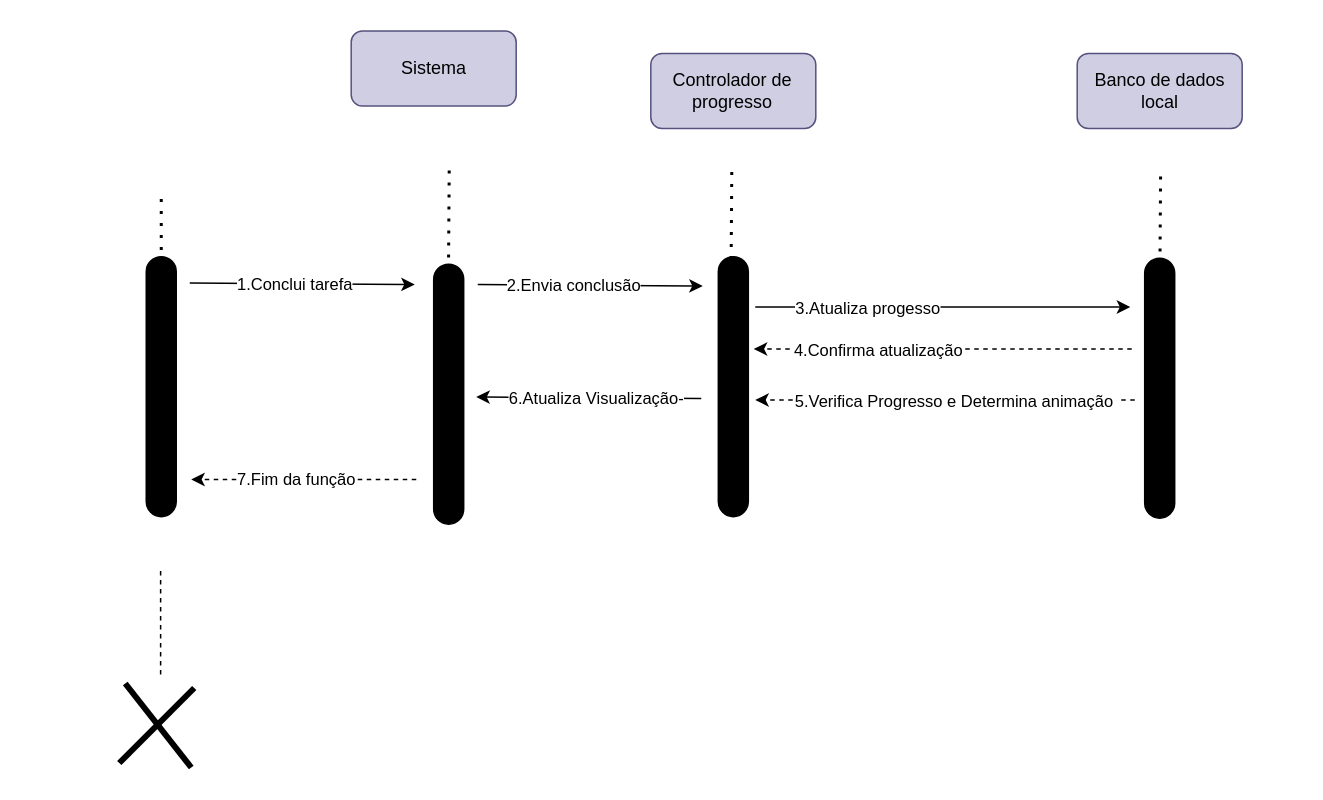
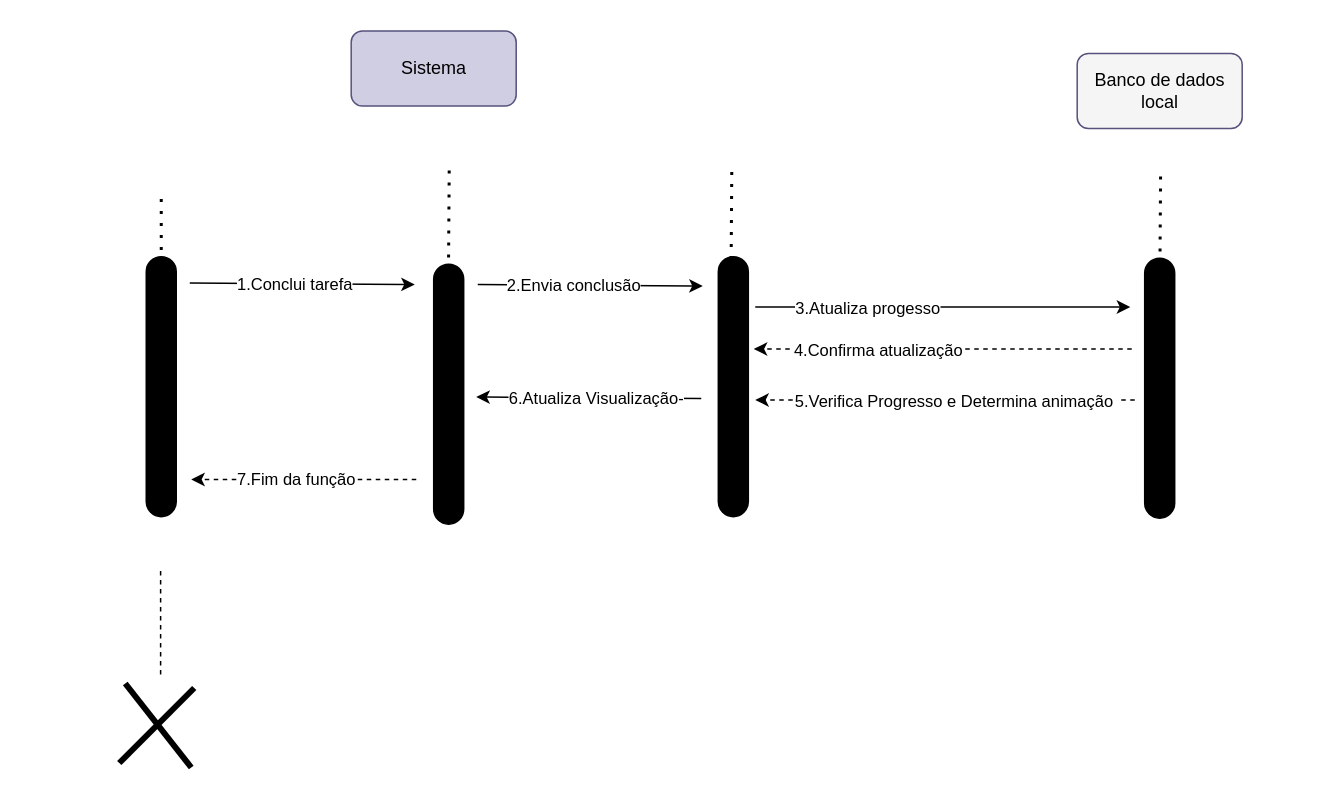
node "Controlador de progresso": removed
node "Banco de dados local": fillcolor #d0cee2 -> #f5f5f5
